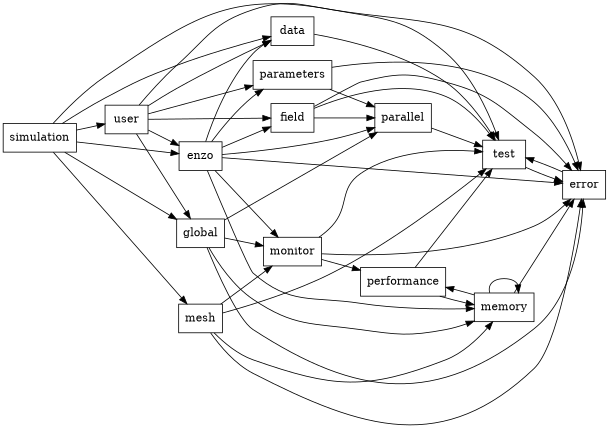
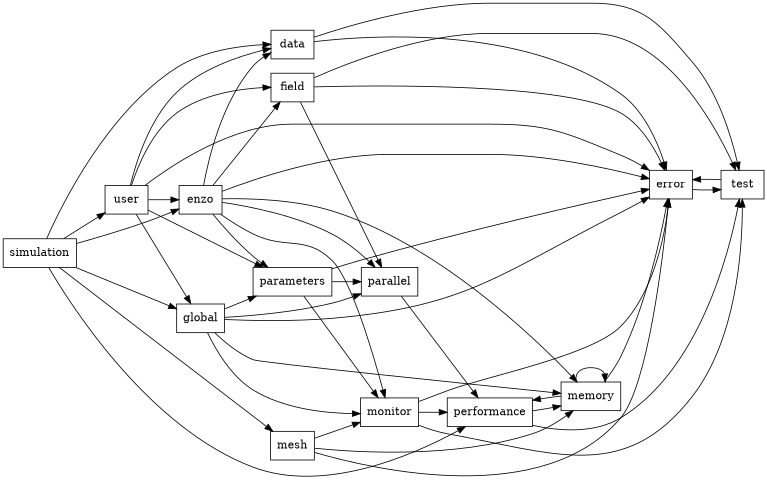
edge "simulation" -> "test": now "simulation" -> "performance"
edge "data" -> "error": added
edge "parallel" -> "test": now "parallel" -> "performance"
edge "mesh" -> "test": removed
edge "global" -> "parameters": added
edge "parameters" -> "monitor": added
